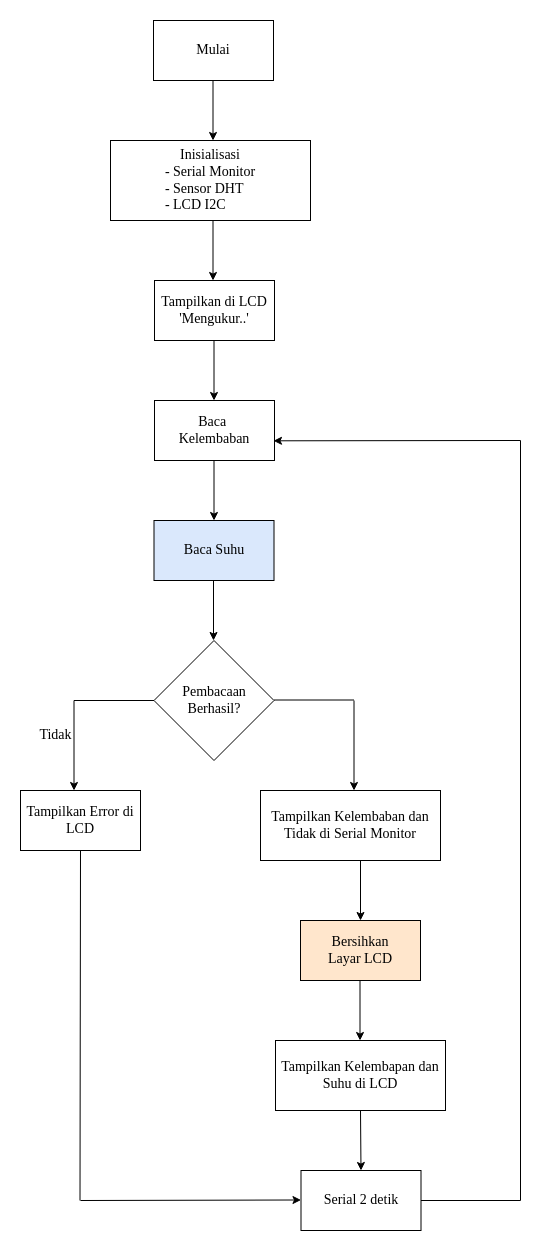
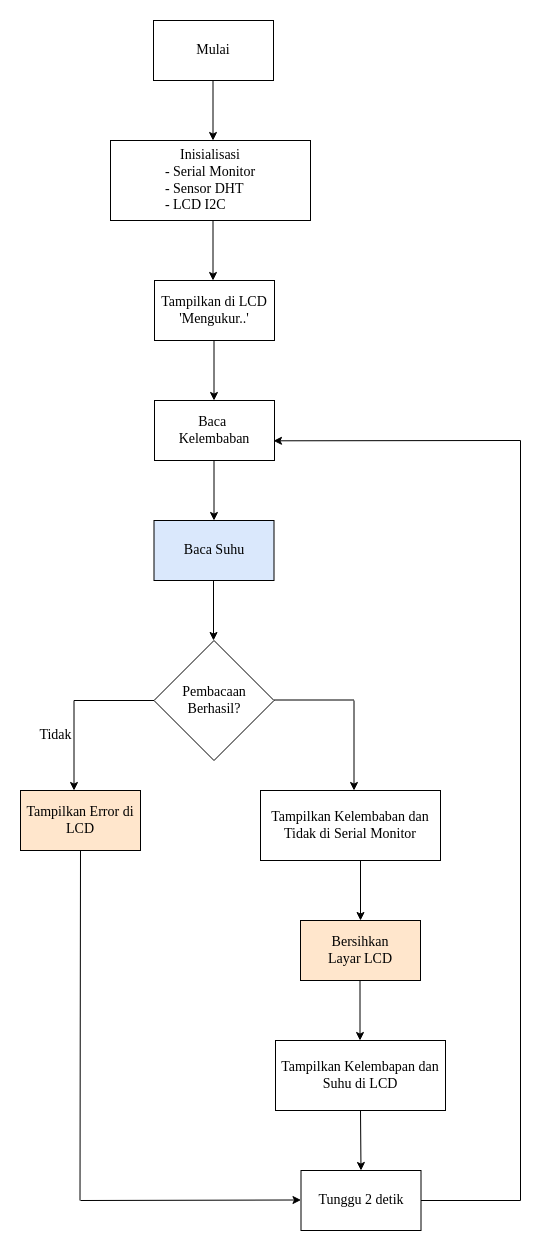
node "Tampilkan Error di LCD": fillcolor #ffffff -> #ffe6cc
node "Serial 2 detik": label "Serial 2 detik" -> "Tunggu 2 detik"
